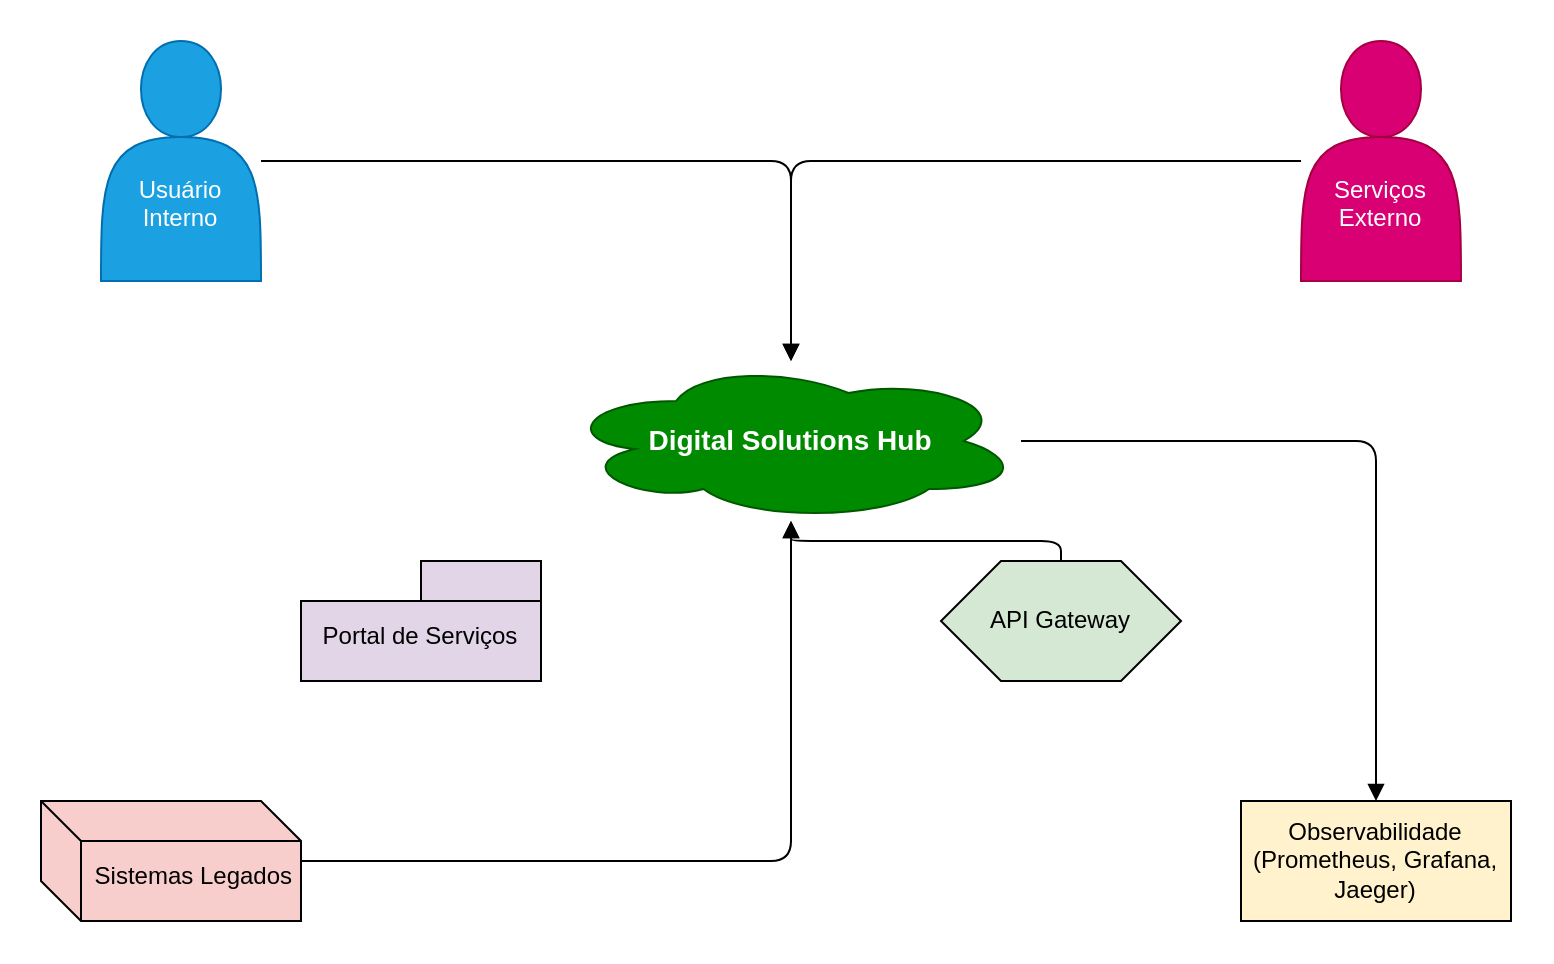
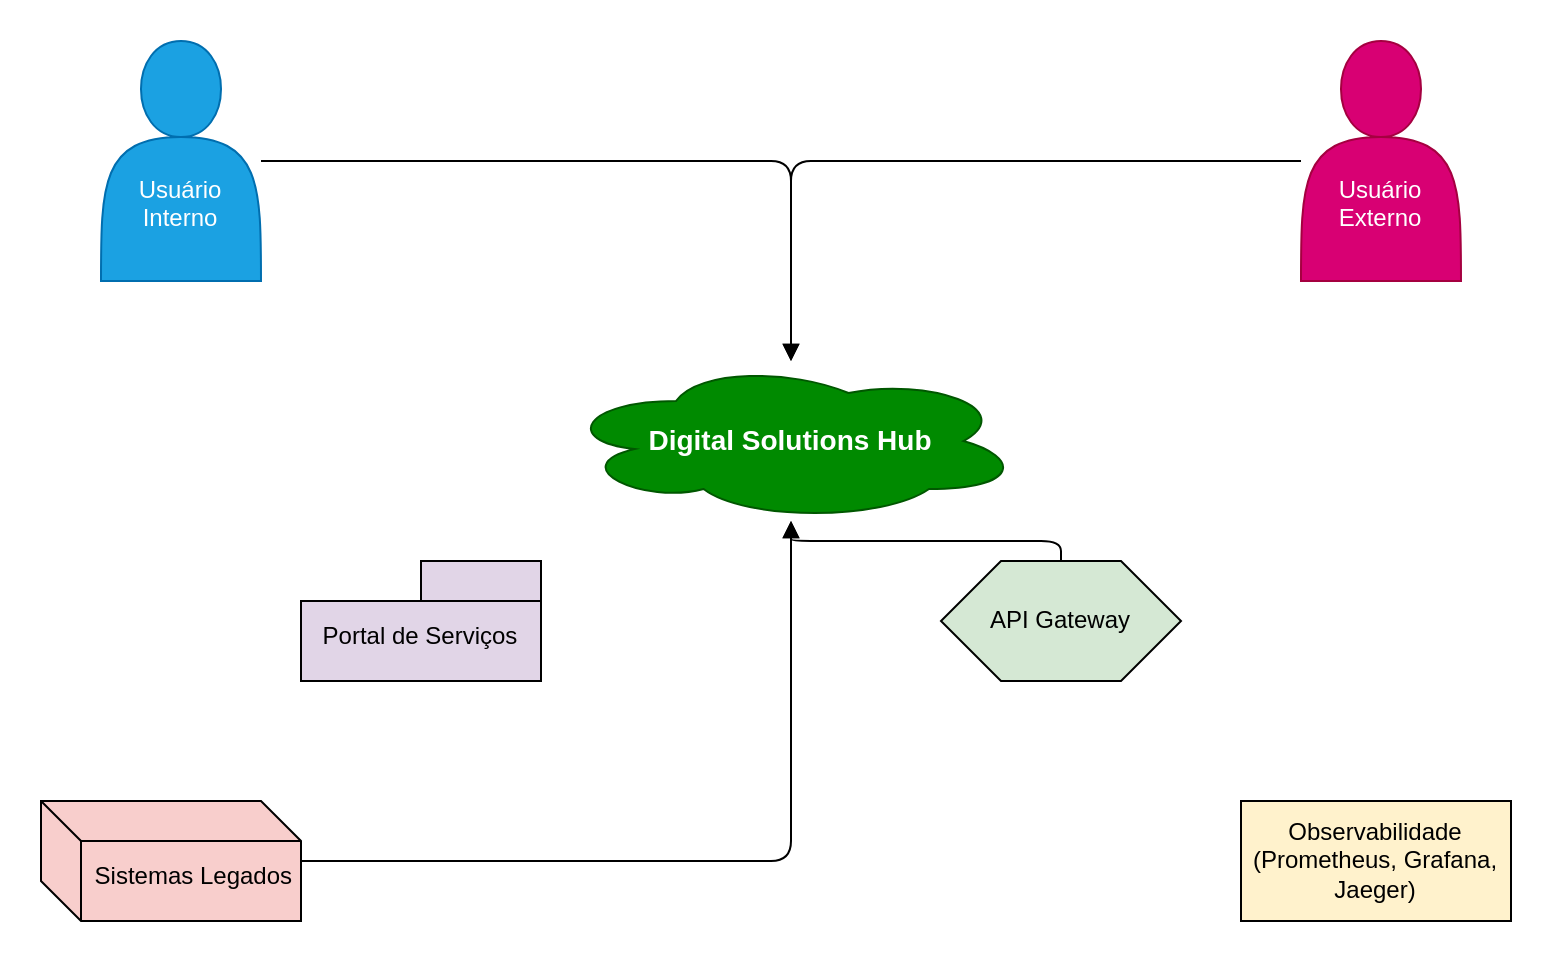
node "Serviços Externo": label "Serviços Externo" -> "Usuário Externo"
edge "Digital Solutions Hub" -> "Observabilidade (Prometheus, Grafana, Jaeger)": removed
